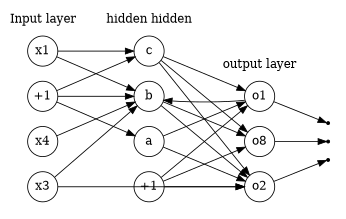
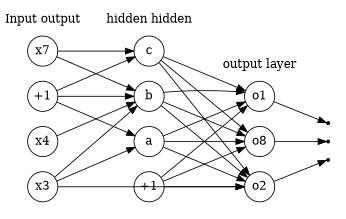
cluster "Input layer": label "Input layer" -> "Input output"
node "x1": label "x1" -> "x7"
edge "o1" -> "b": reversed
edge "a" -> "o8": added
edge "x3" -> "a": added
